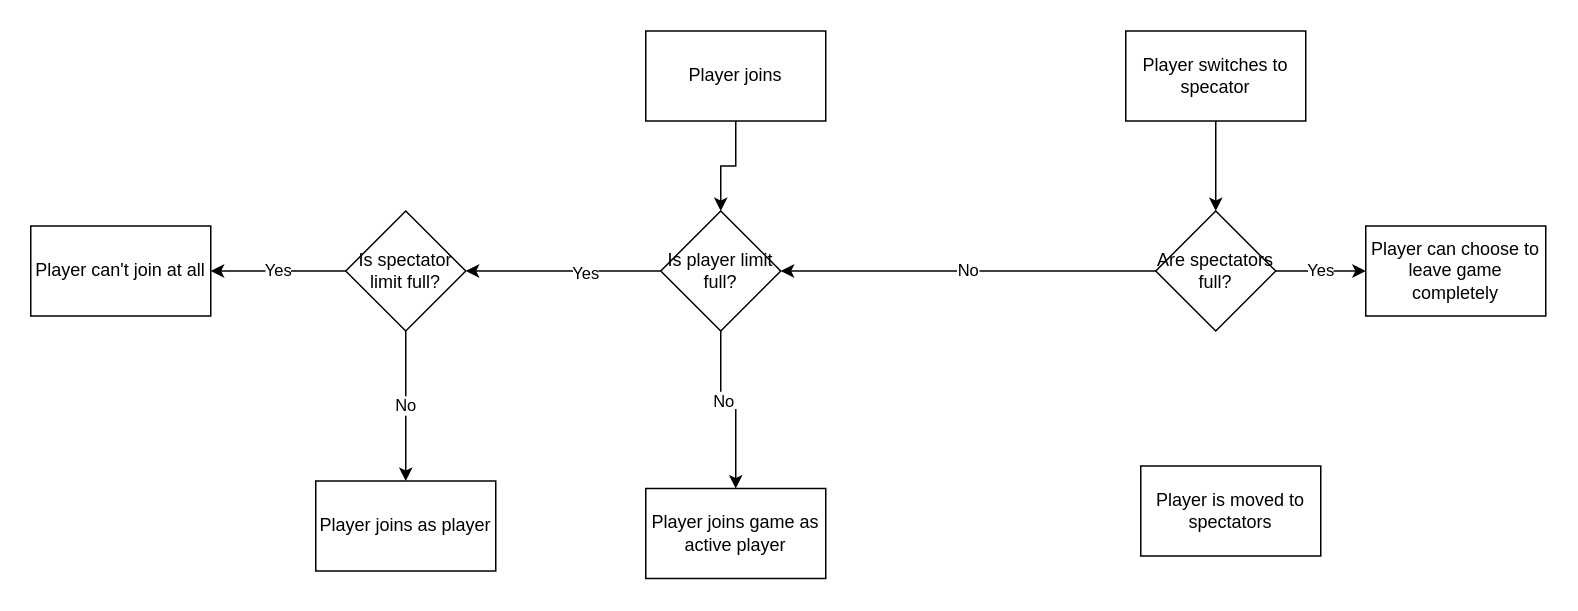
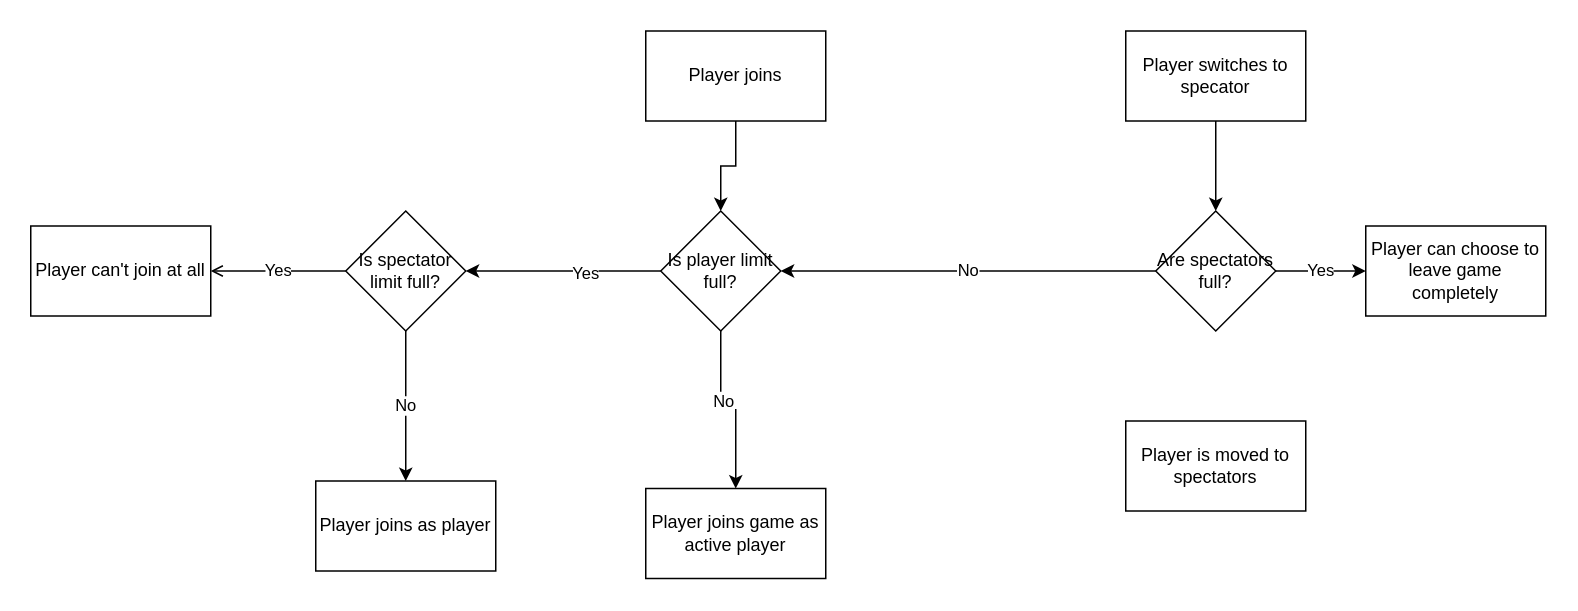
edge "Is spectator limit full?" -> "Player can't join at all": arrowhead classic -> open
node "Player is moved to spectators": moved (1231, 511) -> (1216, 466)
